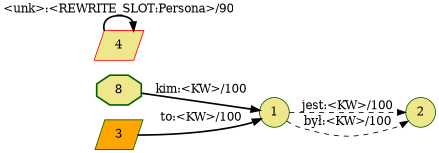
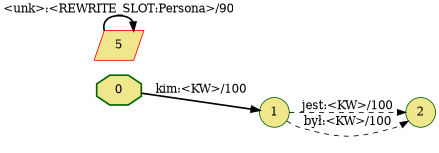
node "4": label "4" -> "5"
node "8": label "8" -> "0"
node "3": removed
